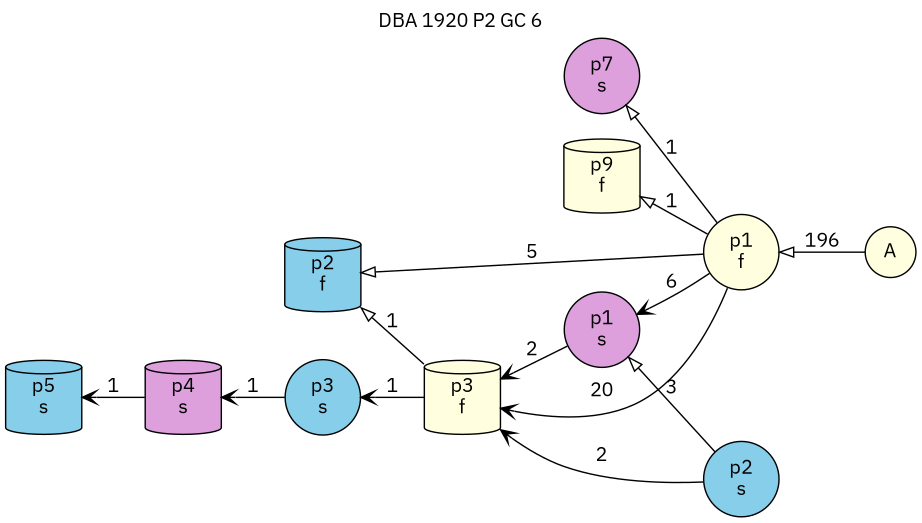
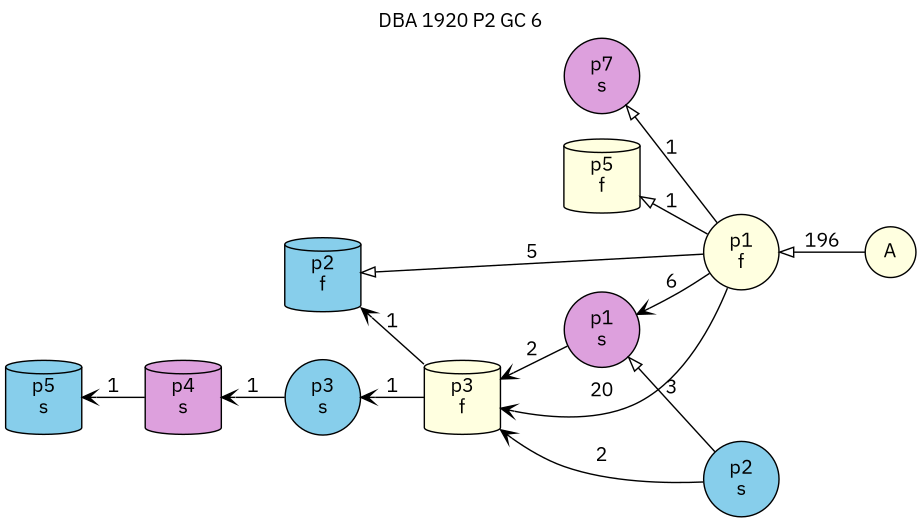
node "p9 f": label "p9 f" -> "p5 f"
edge "p3 f" -> "p2 f": arrowhead onormal -> vee
